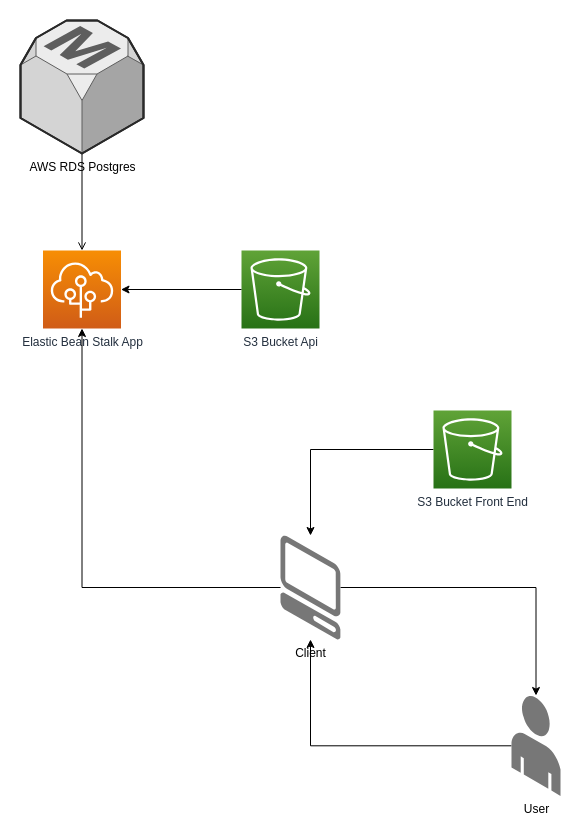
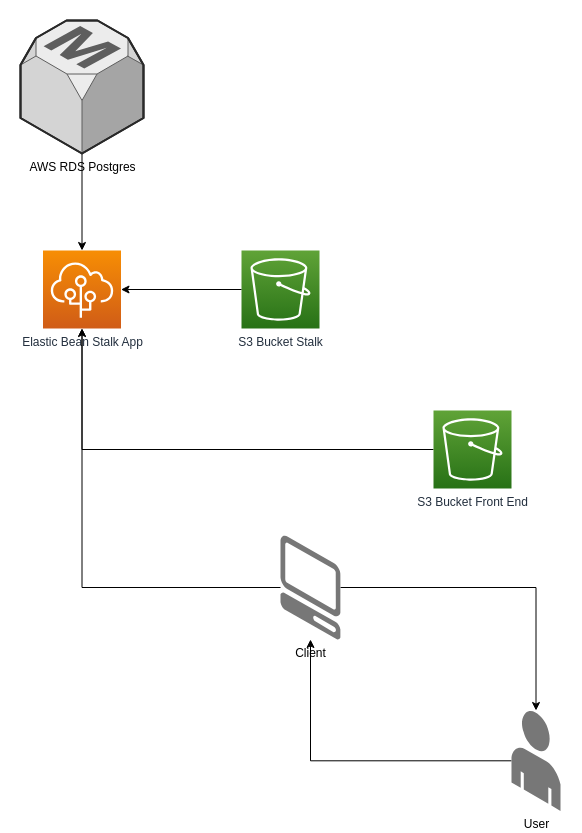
edge "AWS RDS Postgres" -> "Elastic Bean Stalk App": arrowhead open -> classic
node "S3 Bucket Api": label "S3 Bucket Api" -> "S3 Bucket Stalk"
edge "Client" -> "Elastic Bean Stalk App": arrowhead classic -> open
edge "S3 Bucket Front End" -> "Client": now "S3 Bucket Front End" -> "Elastic Bean Stalk App"
node "User": moved (536, 746) -> (536, 761)
